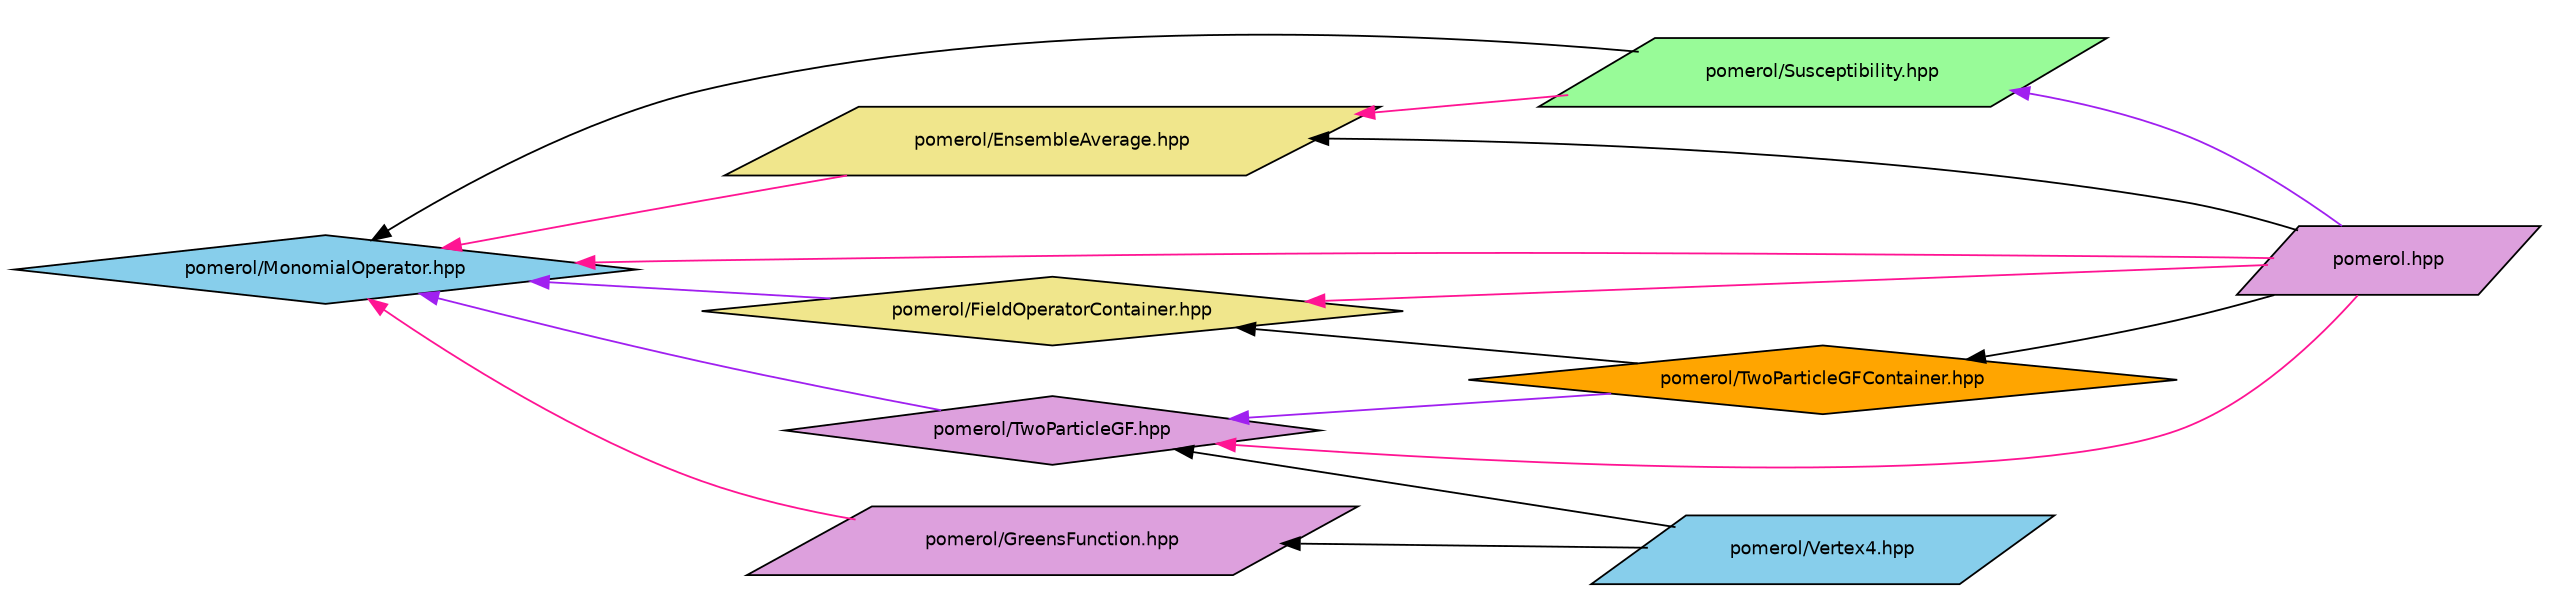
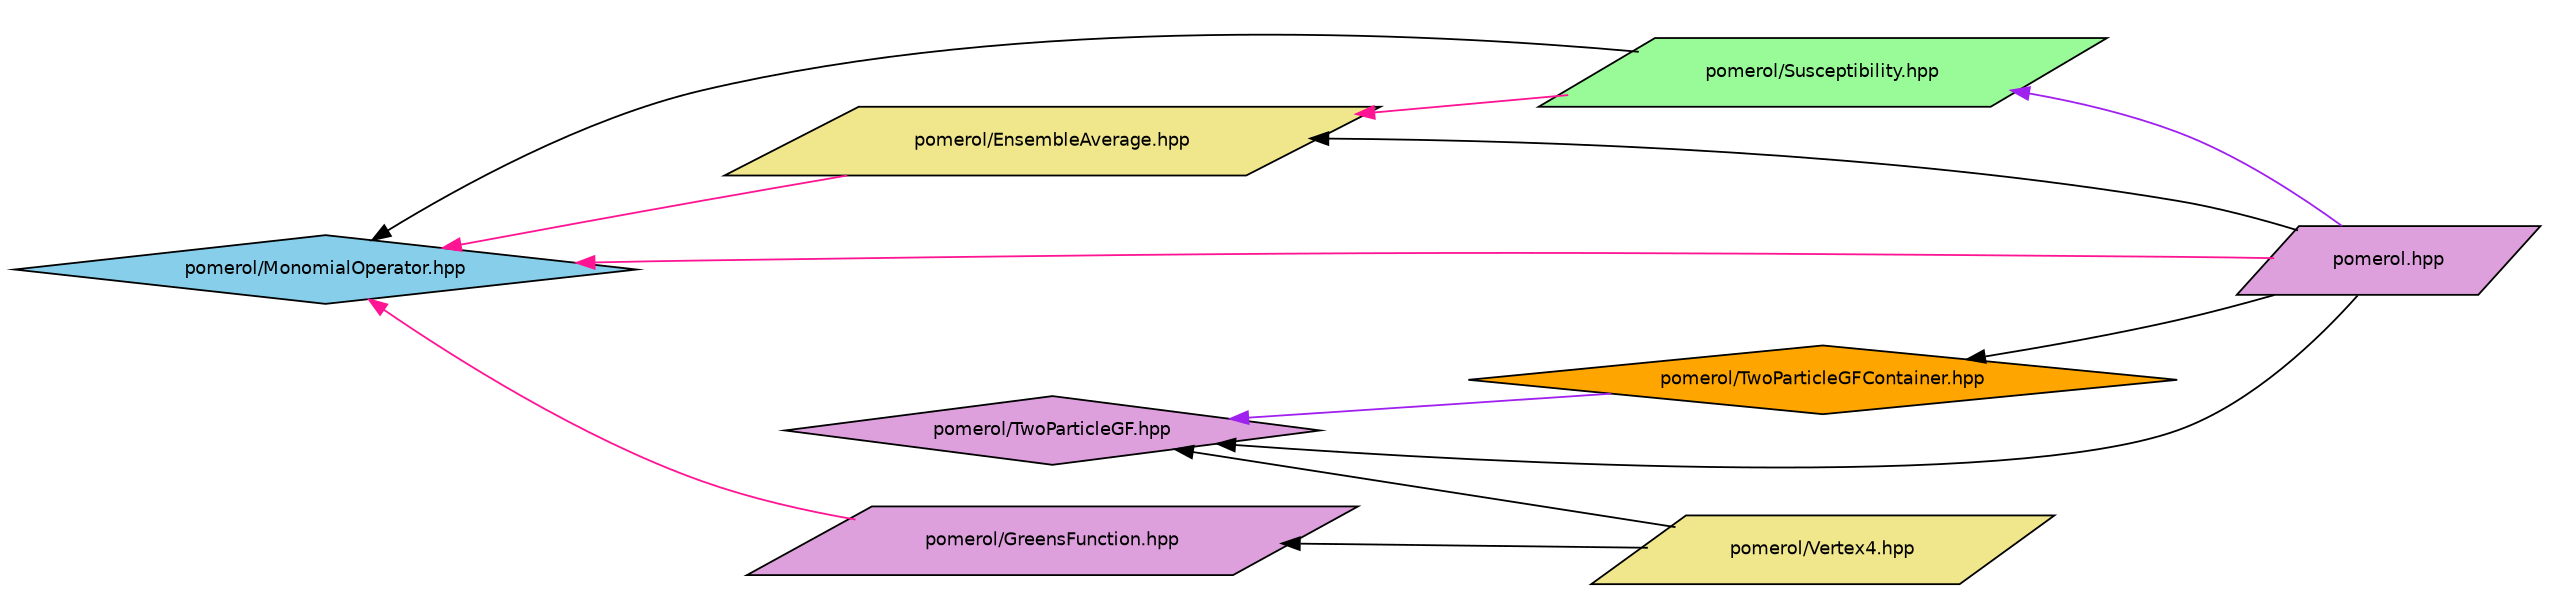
node "pomerol/FieldOperatorContainer.hpp": removed
edge "pomerol/TwoParticleGF.hpp" -> "pomerol/MonomialOperator.hpp": removed
edge "pomerol.hpp" -> "pomerol/TwoParticleGF.hpp": color deeppink -> black
node "pomerol/Vertex4.hpp": fillcolor skyblue -> khaki
